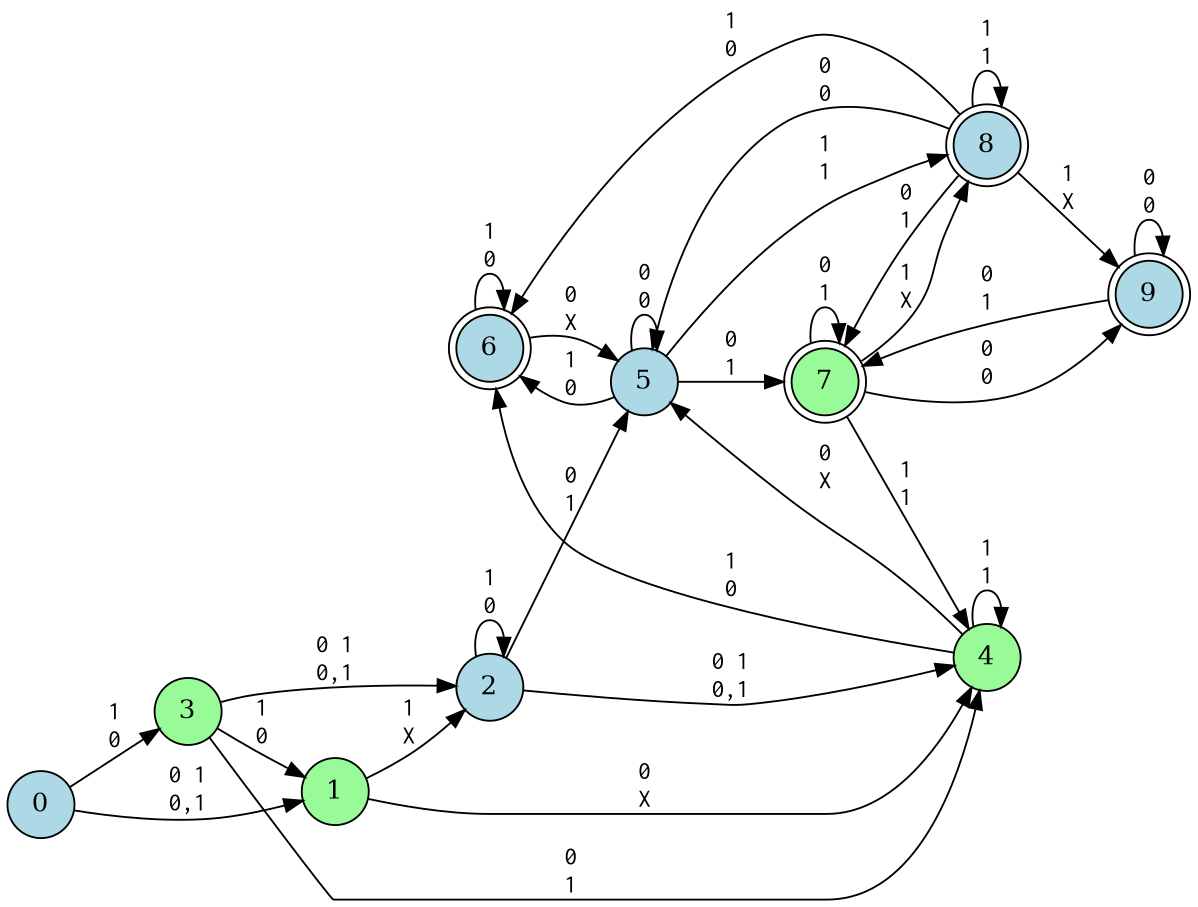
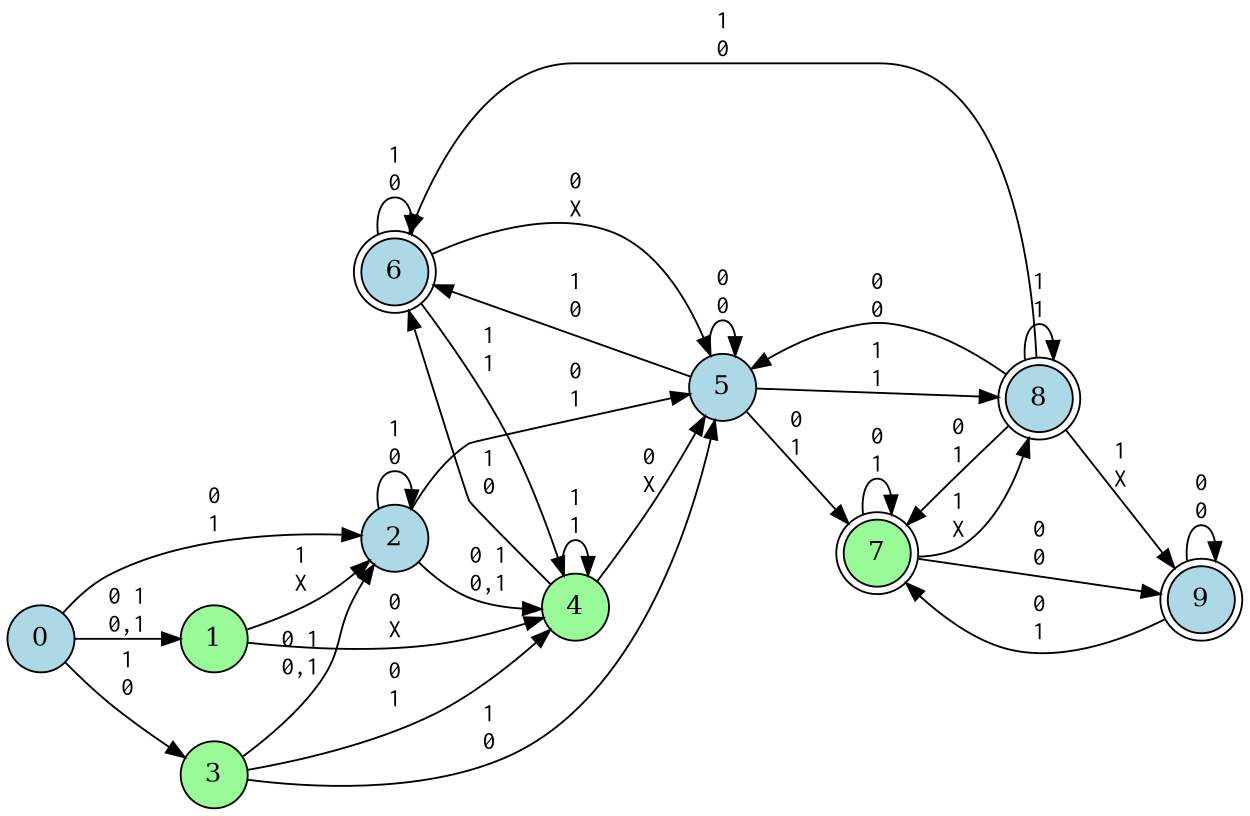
edge "7" -> "4": now "6" -> "4"
edge "0" -> "2": added, label "0 1"
edge "3" -> "1": now "3" -> "5"
